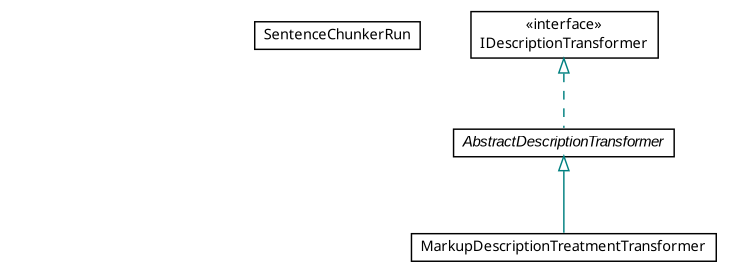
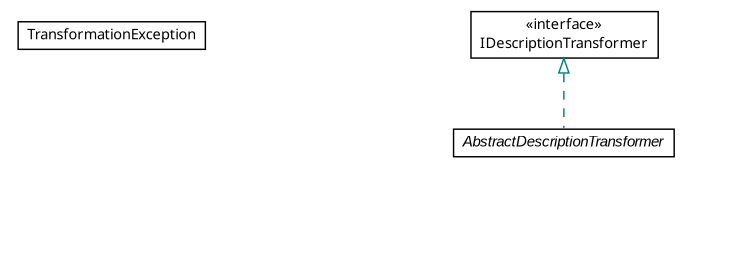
node "TransformationException": added
node "SentenceChunkerRun": removed
node "MarkupDescriptionTreatmentTransformer": removed
